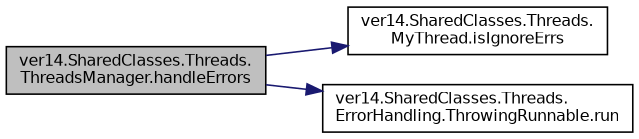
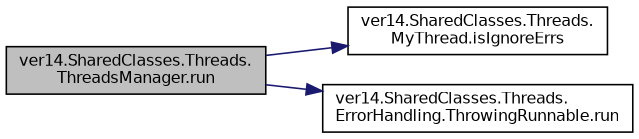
node "ver14.SharedClasses.Threads. ThreadsManager.handleErrors": label "ver14.SharedClasses.Threads. ThreadsManager.handleErrors" -> "ver14.SharedClasses.Threads. ThreadsManager.run"
